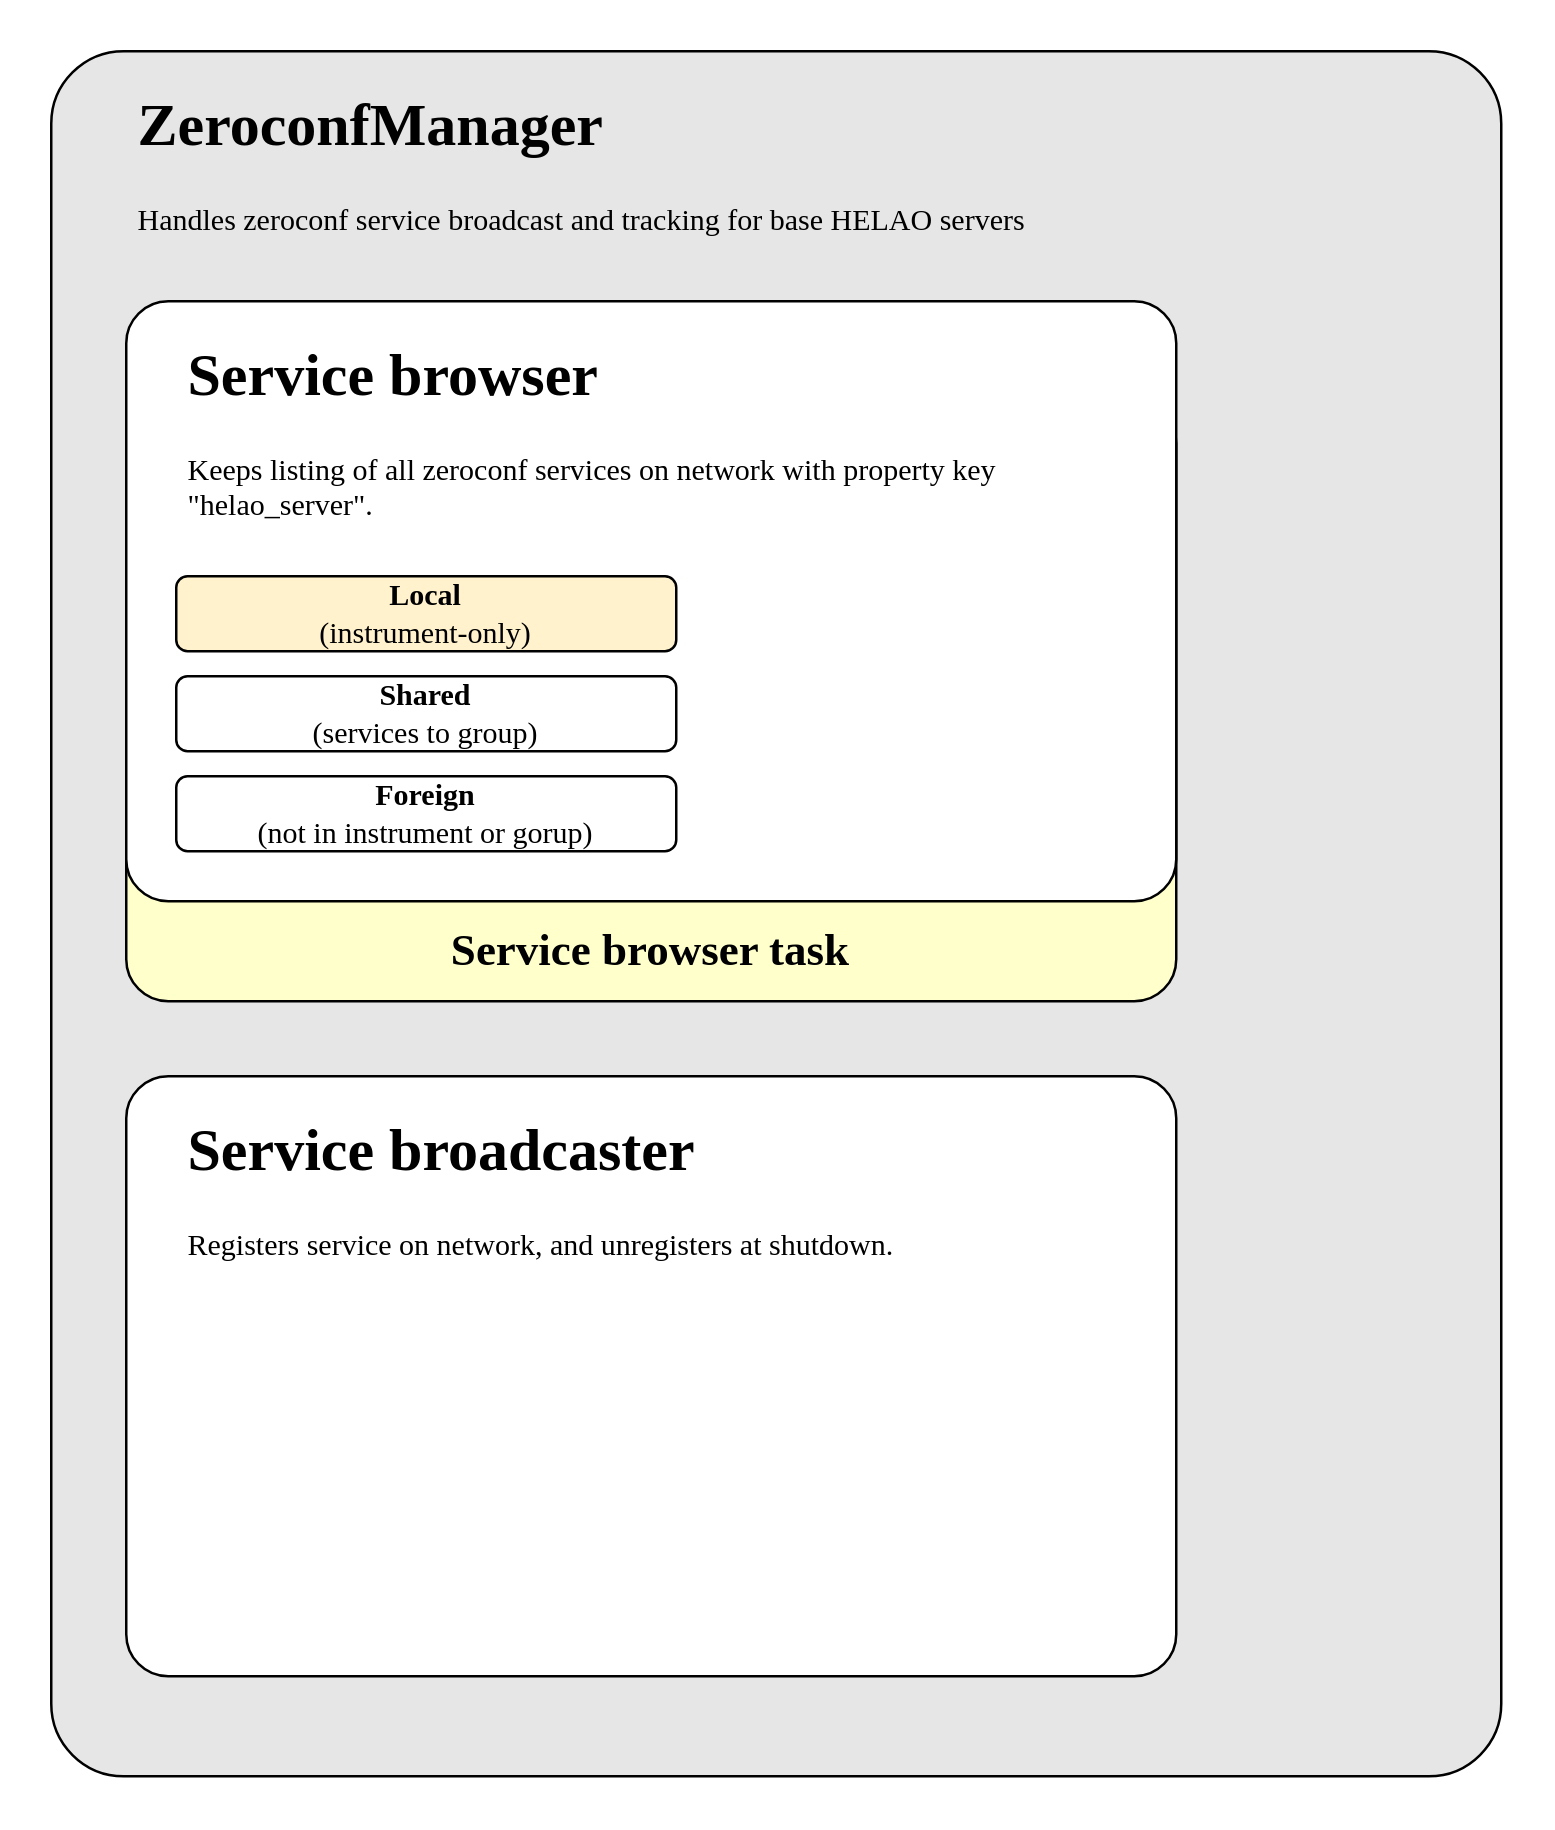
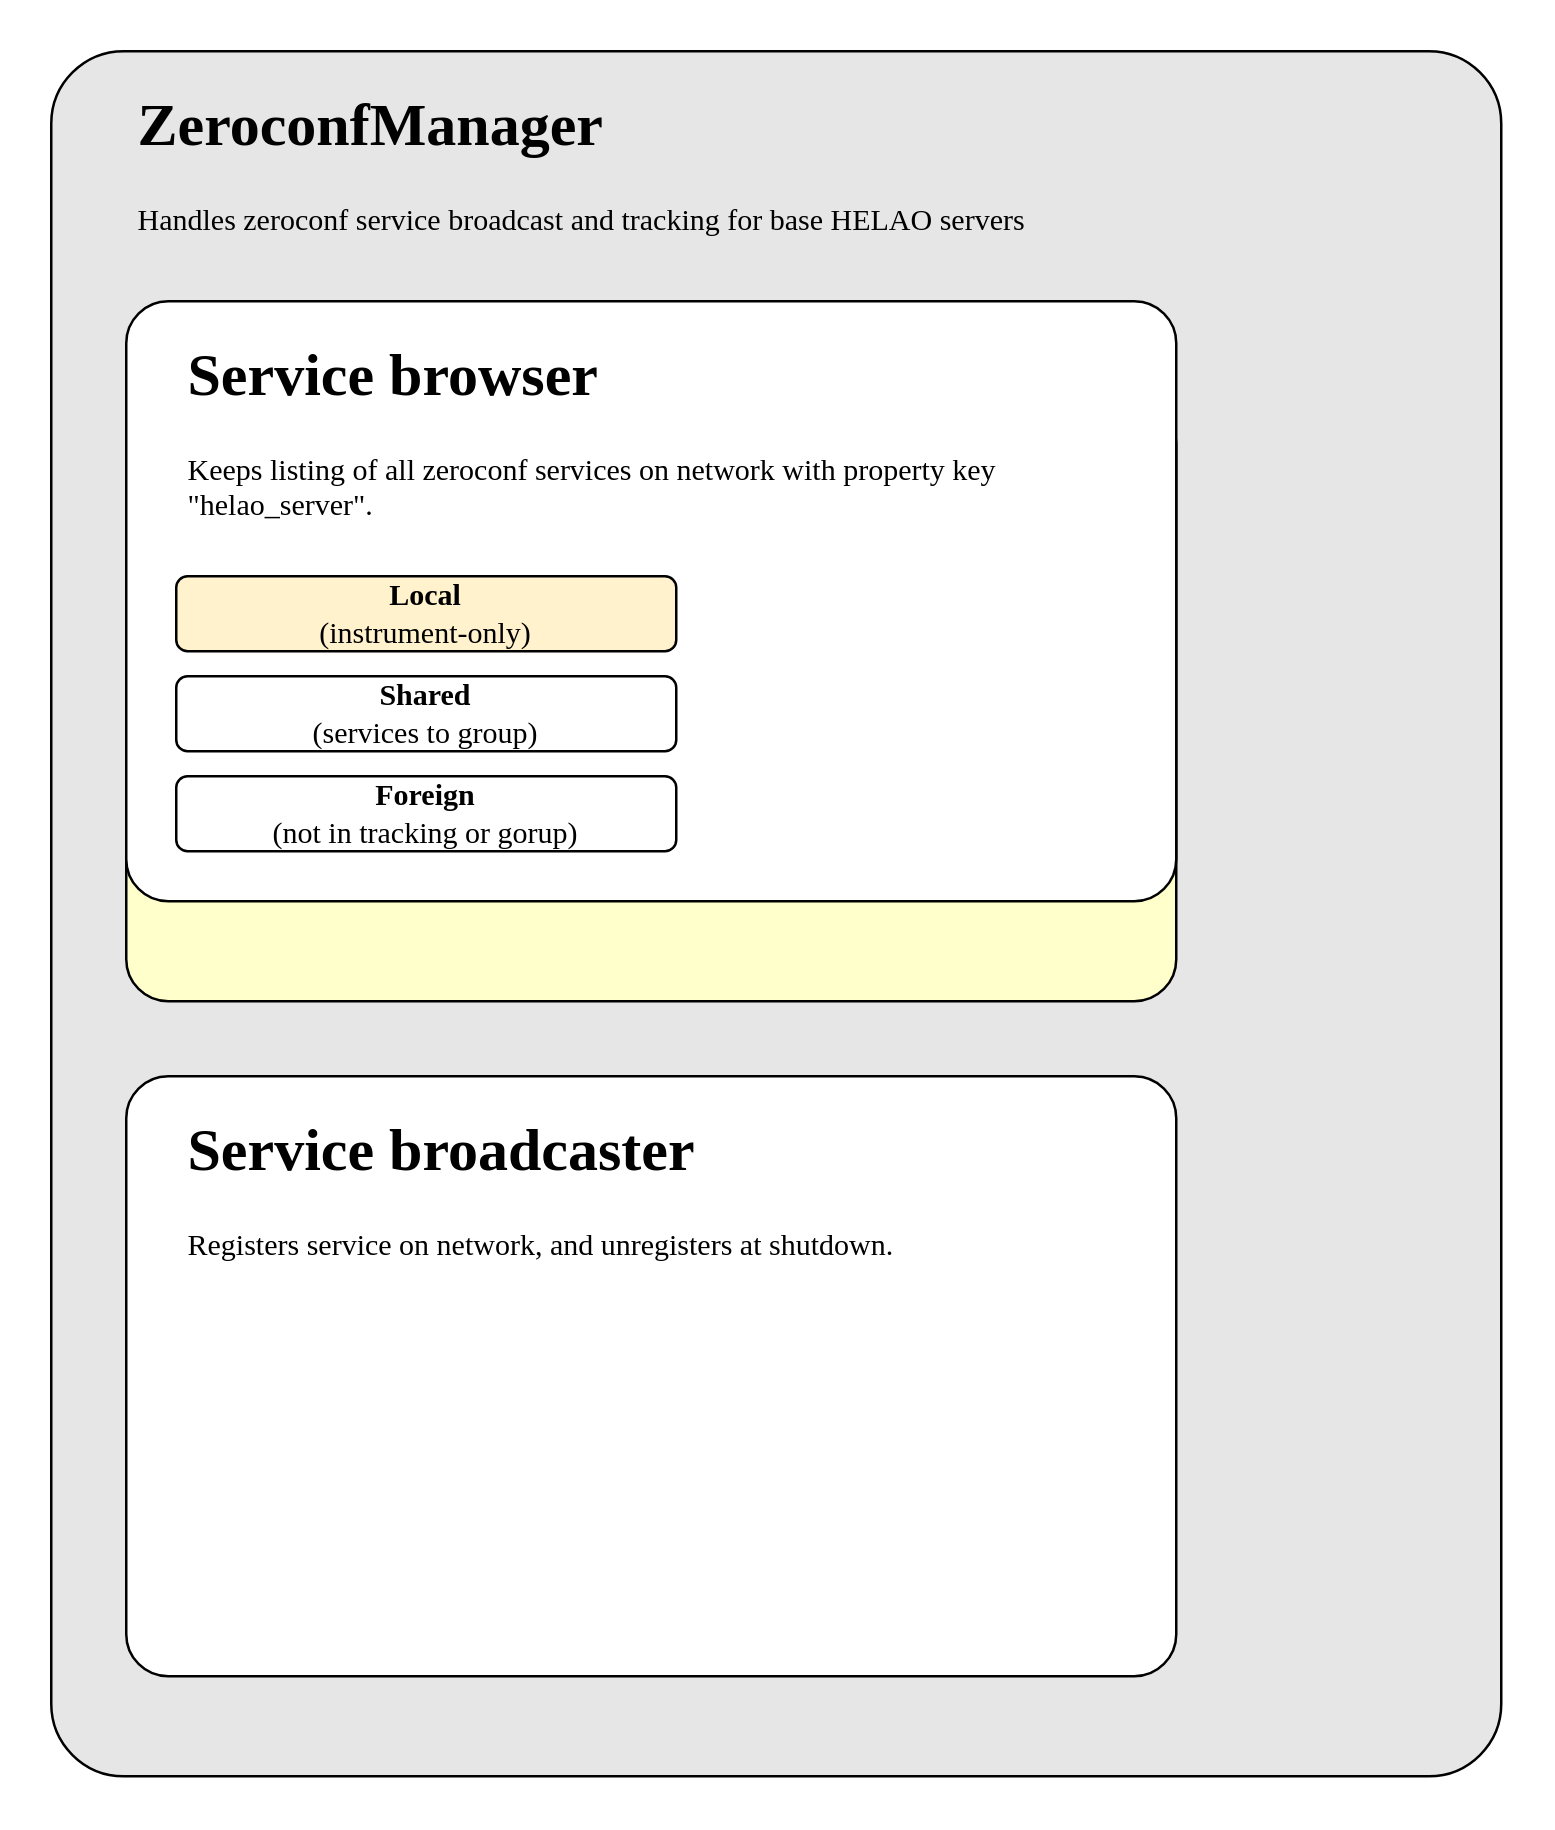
node "Foreign (not in instrument or gorup)": label "Foreign (not in instrument or gorup)" -> "Foreign (not in tracking or gorup)"
node "Service browser task": removed
